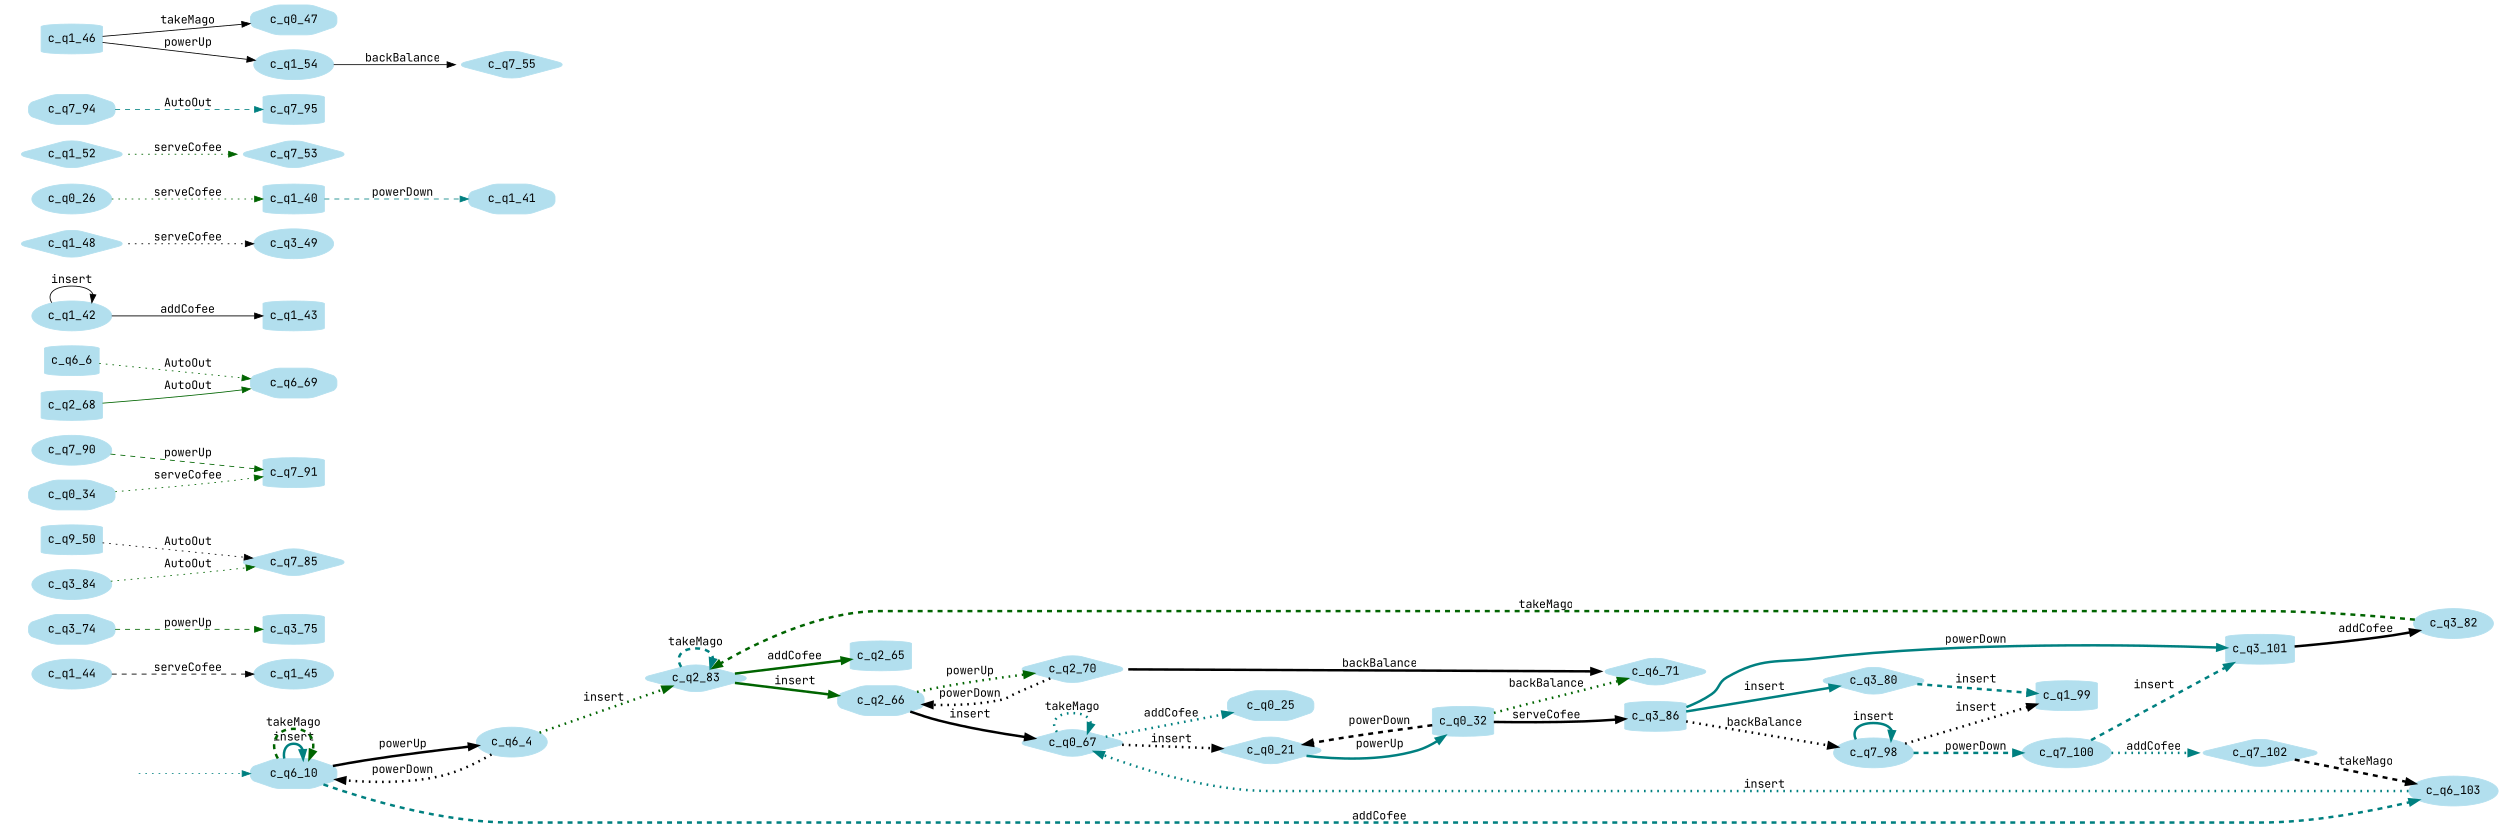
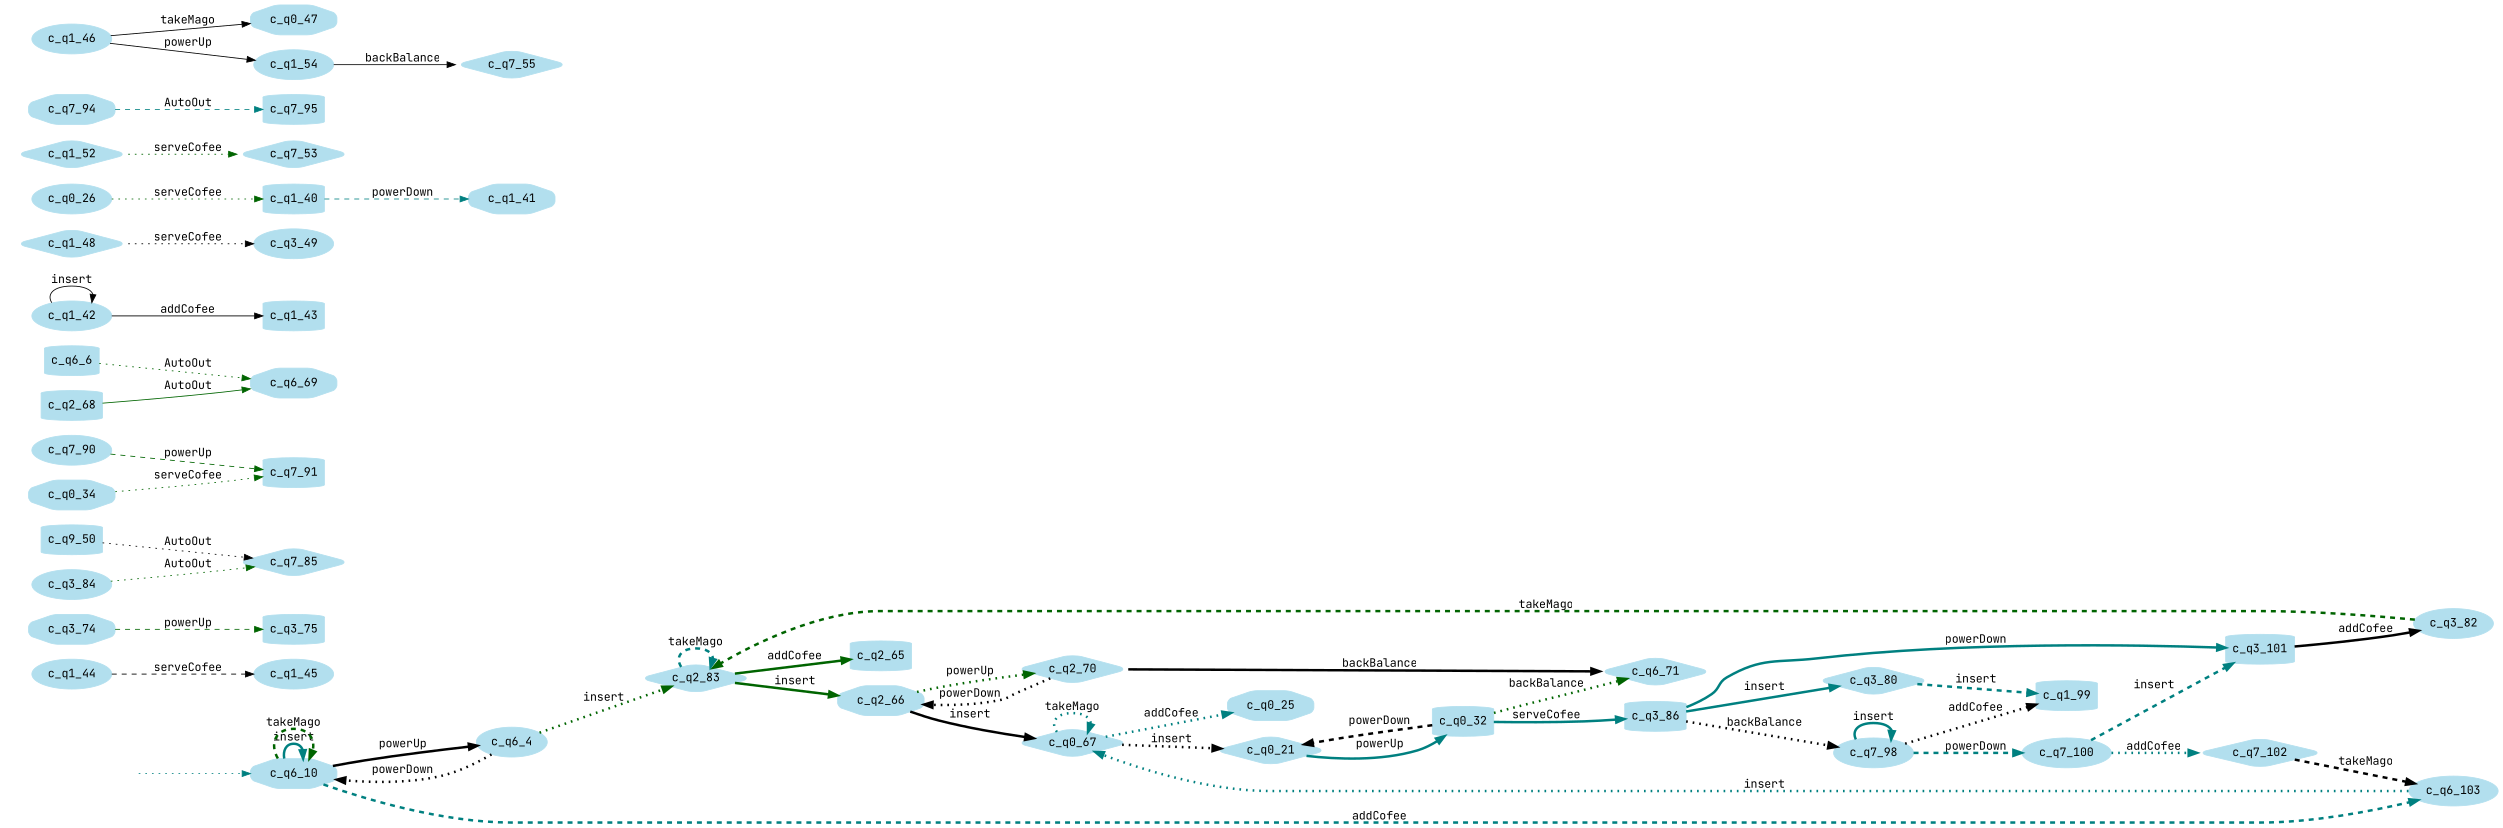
node "c_q1_46": shape cylinder -> ellipse
edge "c_q7_98" -> "c_q1_99": label "insert" -> "addCofee"
edge "c_q0_32" -> "c_q3_86": color black -> teal
